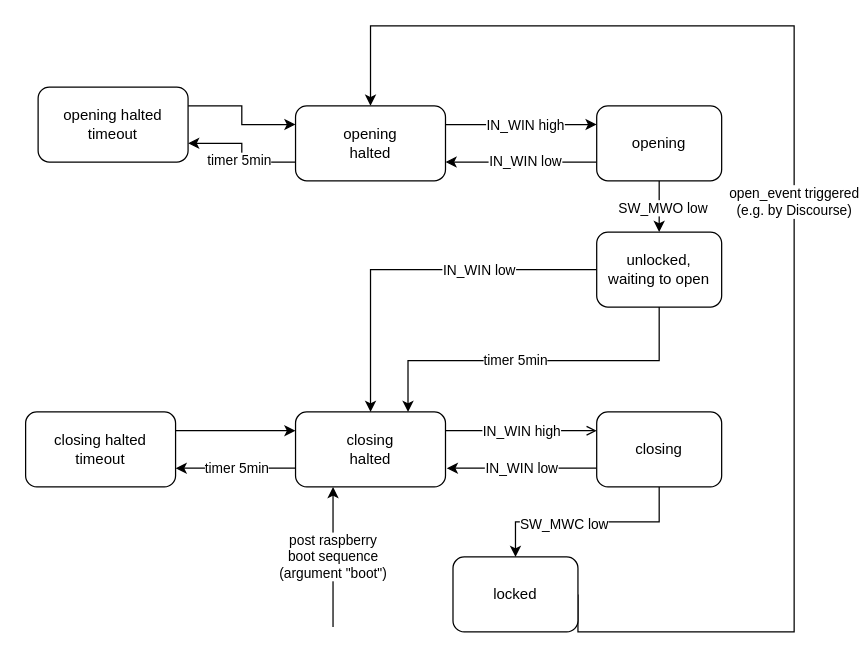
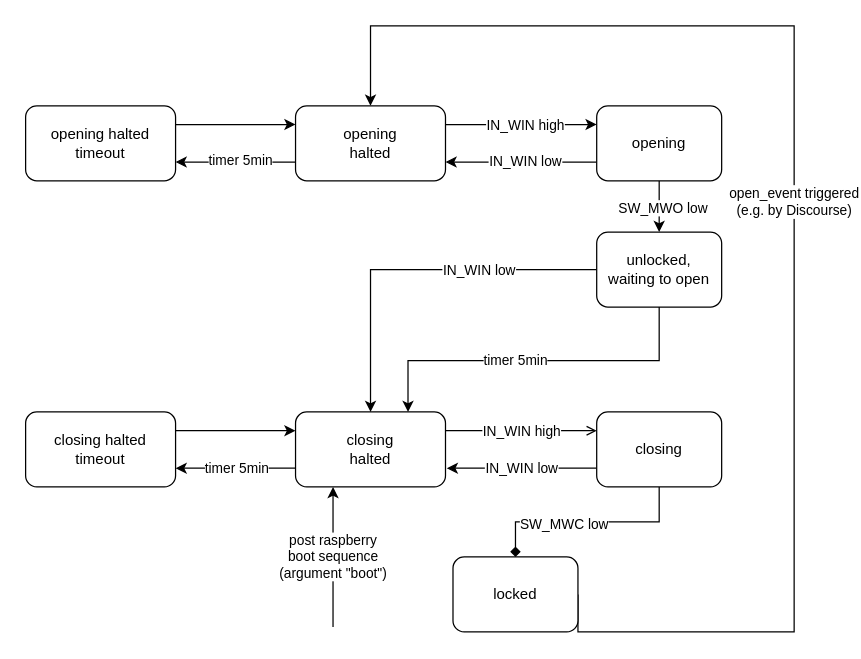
node "opening halted timeout": moved (113, 124) -> (101, 143)
edge "closing" -> "locked": arrowhead classic -> diamond
